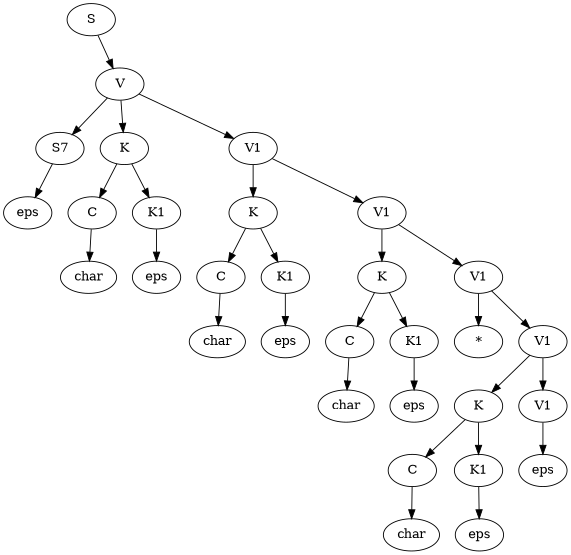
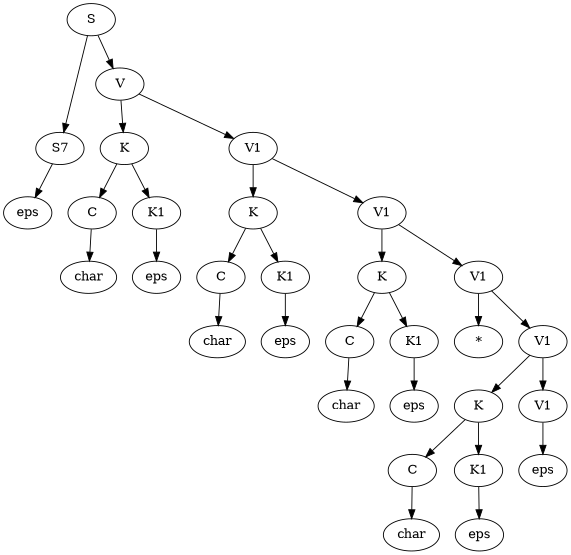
edge "V" -> "S7": now "S" -> "S7"
